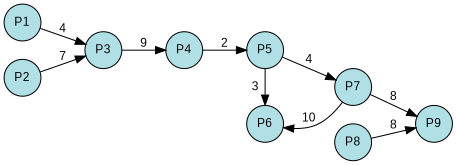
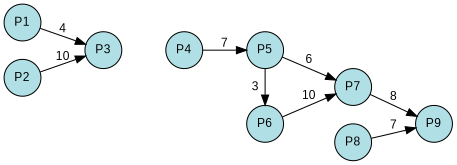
edge "P4" -> "P5": label "2" -> "7"
edge "P3" -> "P4": removed, label "9"
edge "P2" -> "P3": label "7" -> "10"
edge "P5" -> "P7": label "4" -> "6"
edge "P7" -> "P6": reversed
edge "P8" -> "P9": label "8" -> "7"
